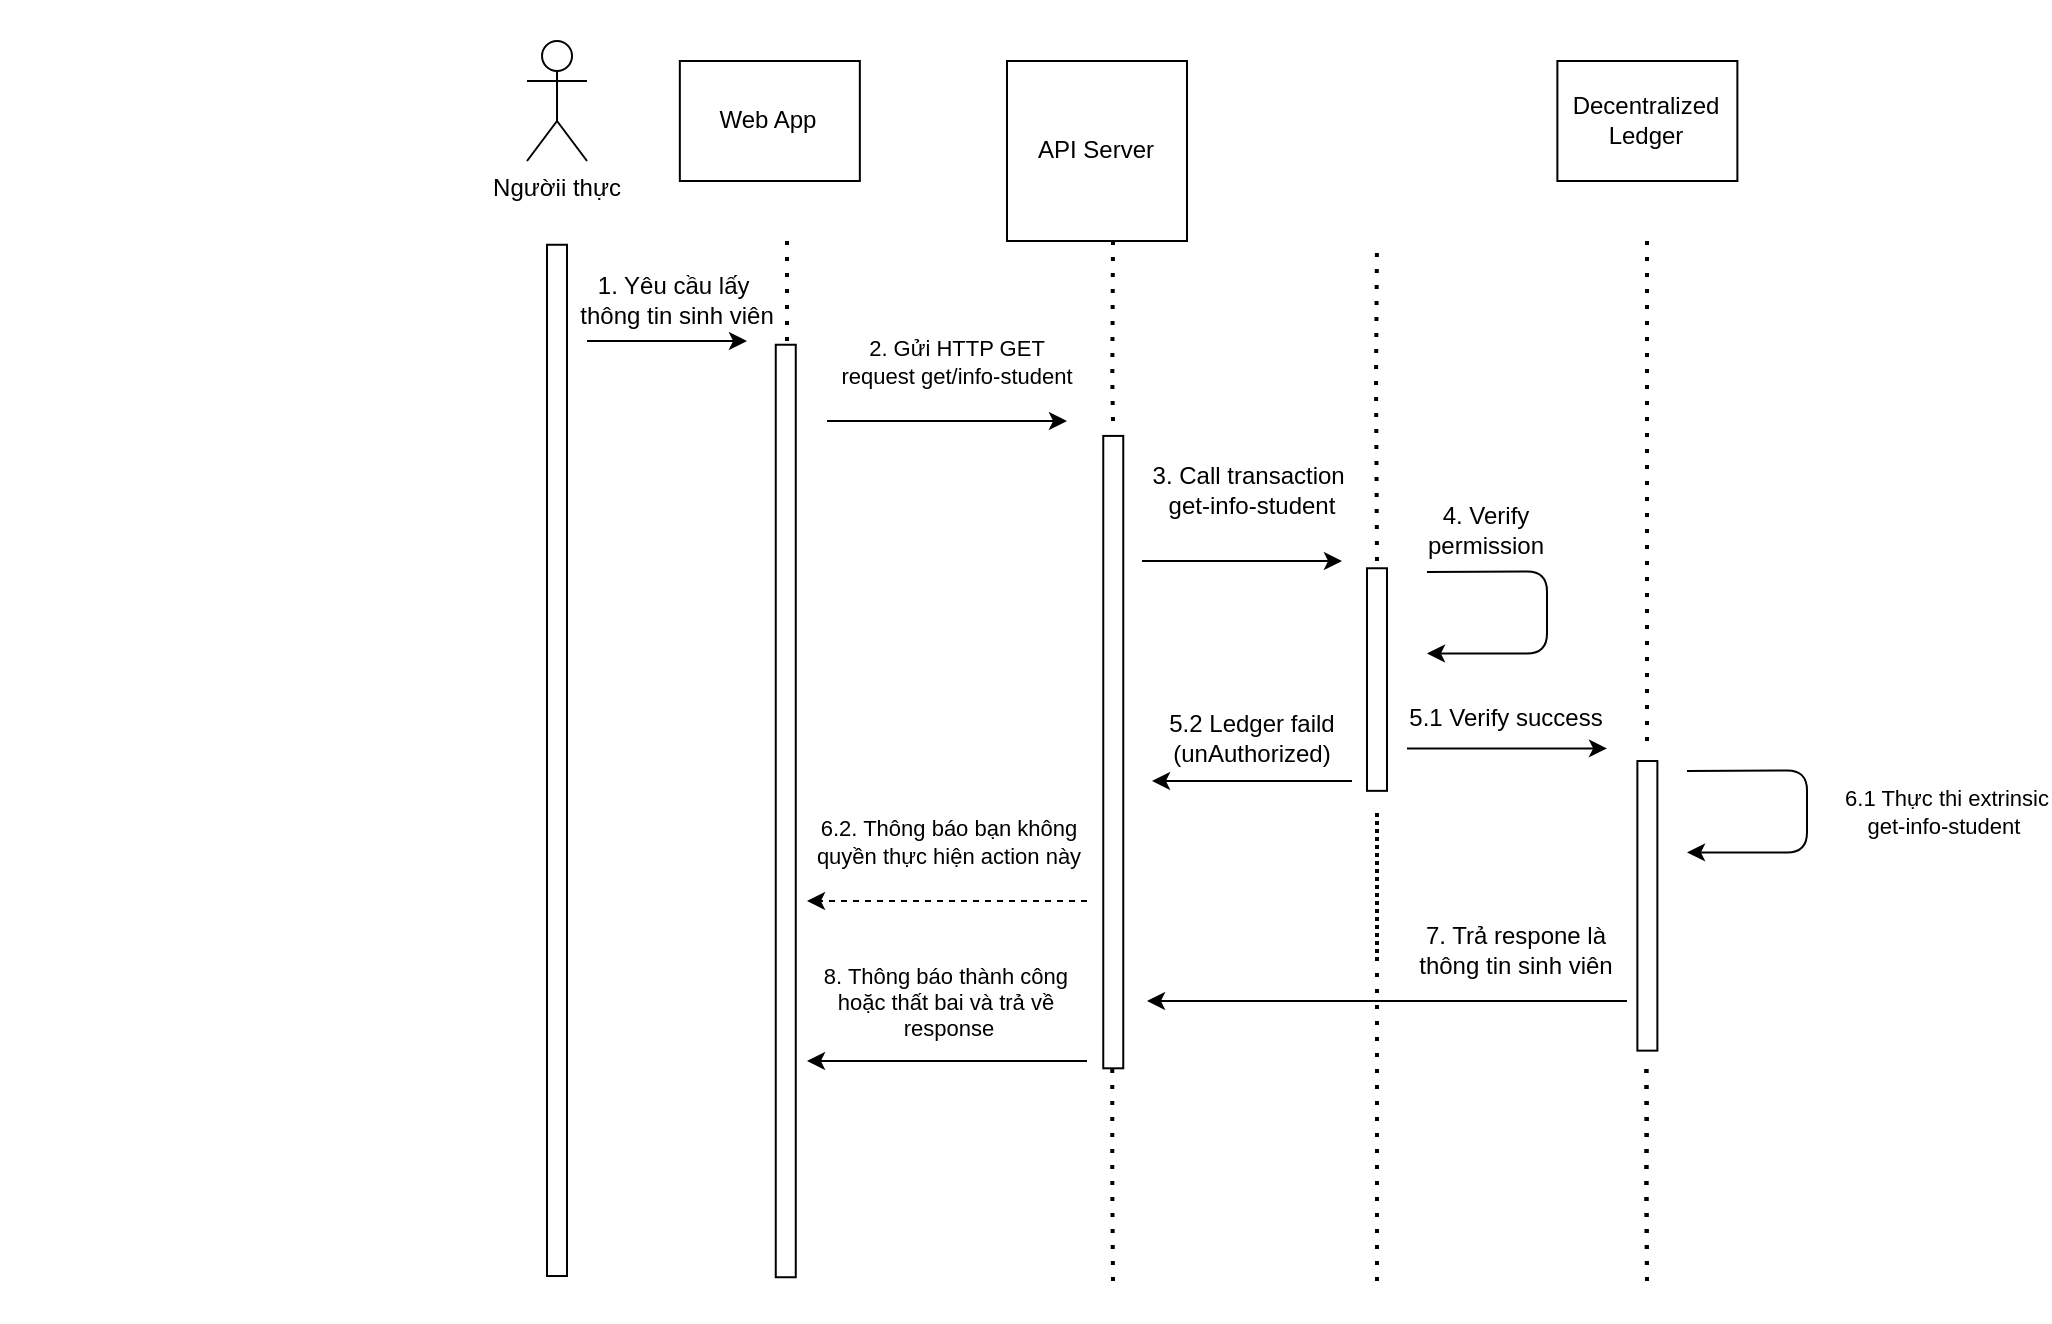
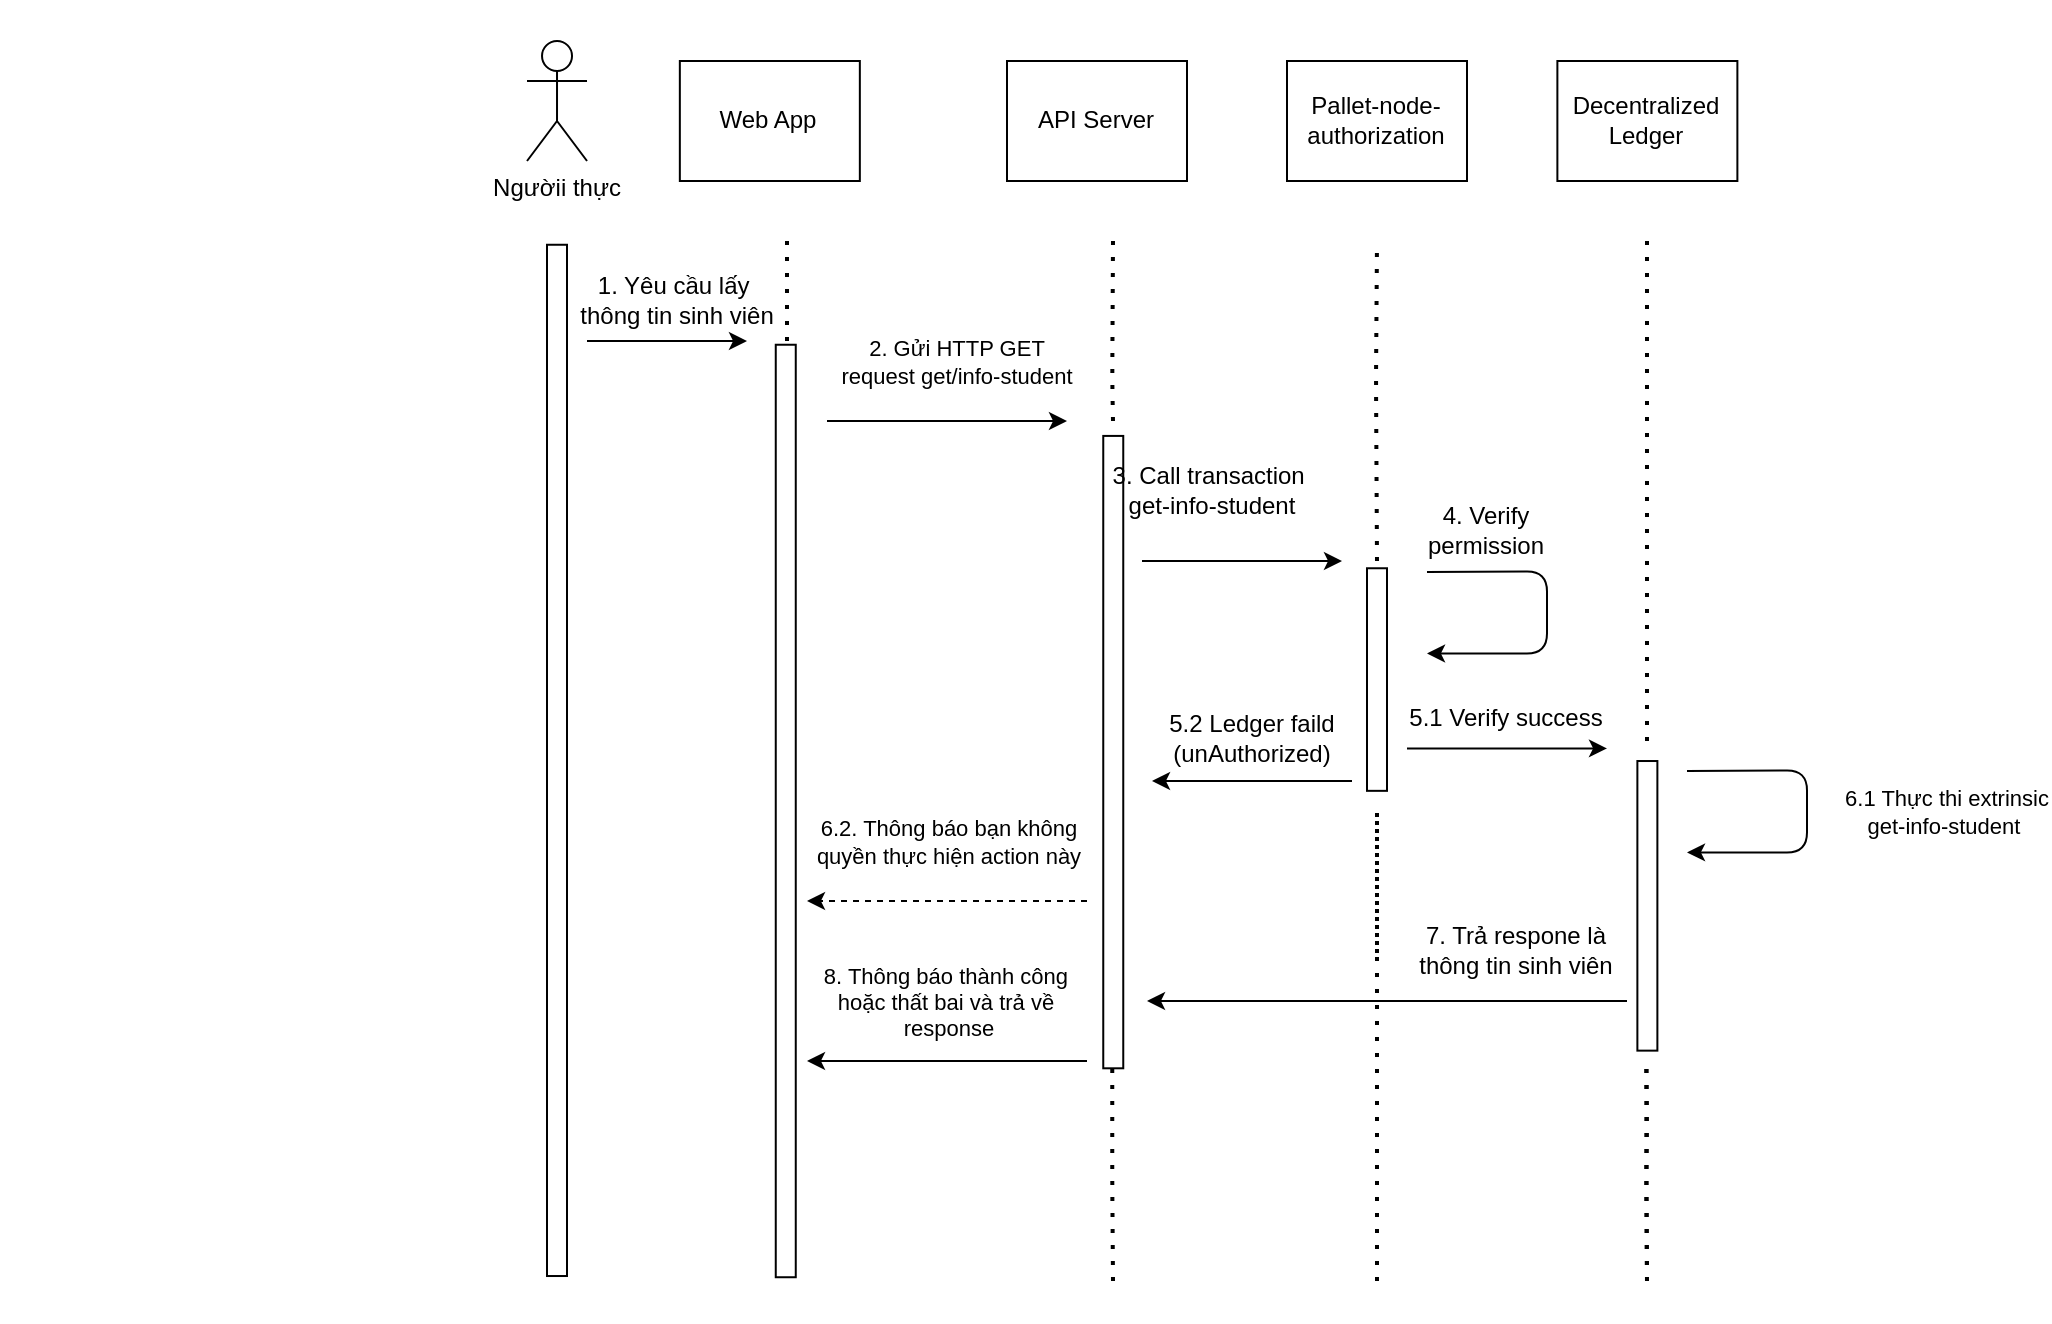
node "Pallet-node-authorization": added
node "API Server": size 180x180 -> 180x120
node "3. Call transaction get-info-student": moved (1252, 491) -> (1212, 491)
